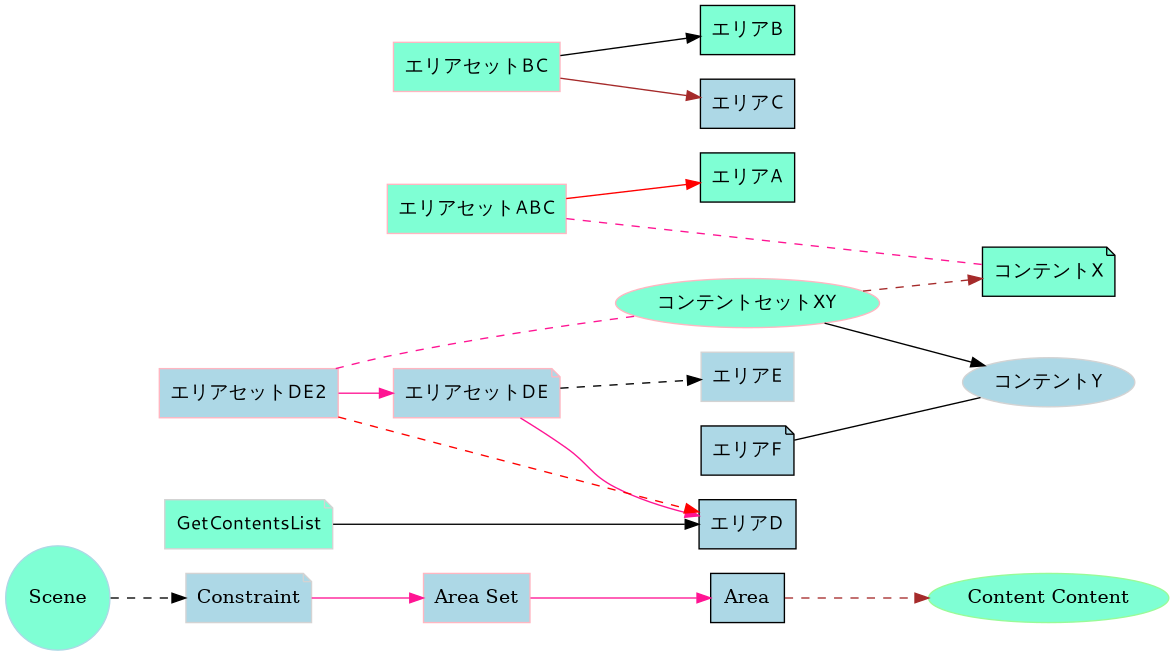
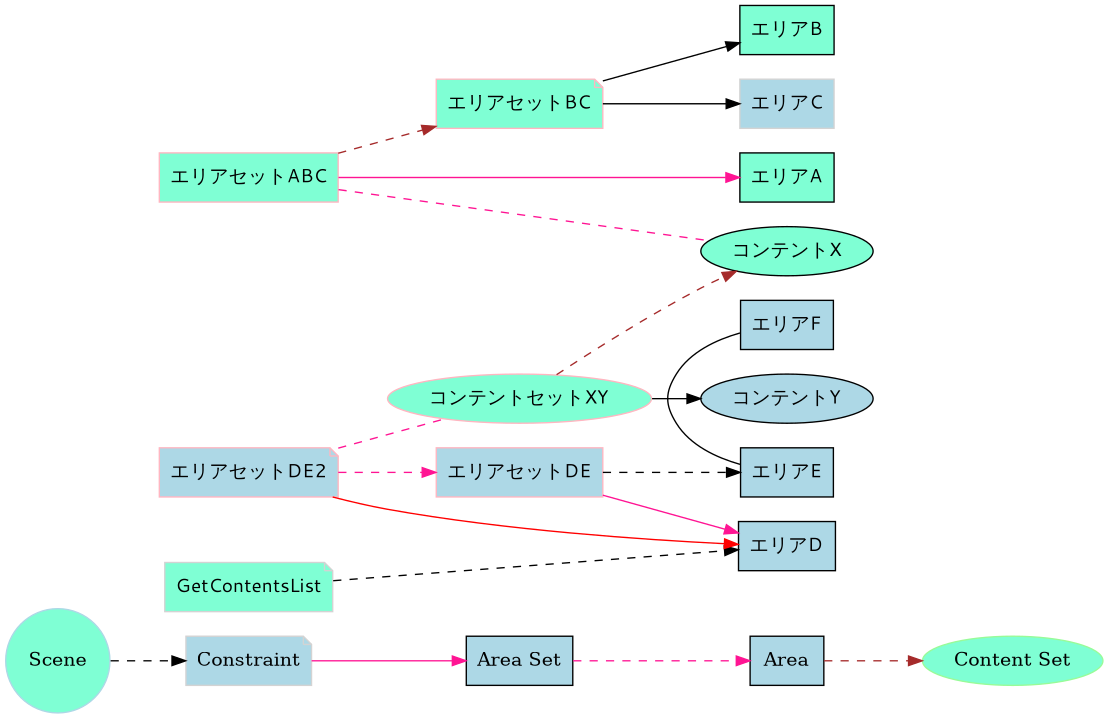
node "エリアセットBC": shape box -> note
edge "エリアセットBC" -> "エリアC": color brown -> black
node "エリアC": color black -> lightgrey
edge "エリアセットABC" -> "エリアセットBC": added
edge "エリアセットABC" -> "エリアA": color red -> deeppink
node "コンテントX": shape note -> ellipse
node "エリアE": color lightgrey -> black
node "コンテントY": color lightgrey -> black
node "エリアセットDE2": shape box -> note
edge "エリアセットDE2" -> "エリアセットDE": style solid -> dashed
node "エリアセットDE": shape note -> box
edge "コンテントY" -- "エリアF": now "エリアE" -- "エリアF"
node "エリアF": shape note -> box
edge "エリアセットDE2" -> "エリアD": style dashed -> solid
edge "GetContentsList" -> "エリアD": style solid -> dashed
node "Area Set": color lightpink -> black
edge "Area Set" -> "Area": style solid -> dashed
node "Content Content": label "Content Content" -> "Content Set"
